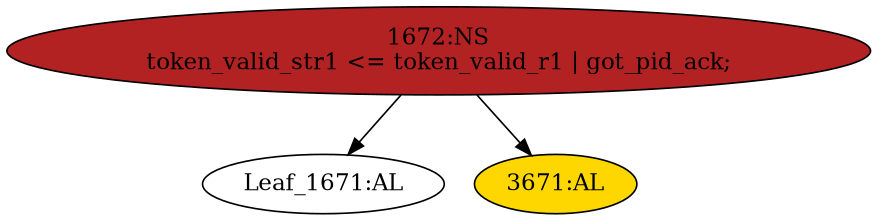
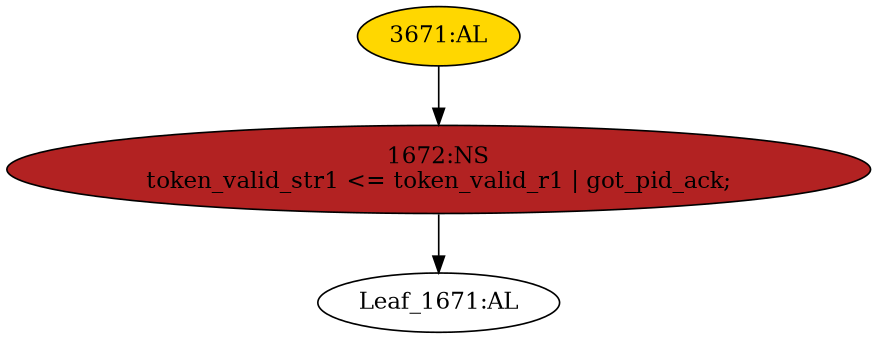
edge "1672:NS token_valid_str1 <= token_valid_r1 | got_pid_ack;" -> "3671:AL": reversed
